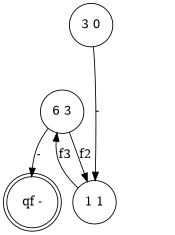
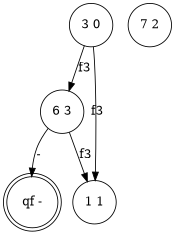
node "7 2": added
edge "3 0" -> "1 1": label "-" -> "f3"
edge "6 3" -> "1 1": label "f2" -> "f3"
edge "1 1" -> "6 3": now "3 0" -> "6 3"
